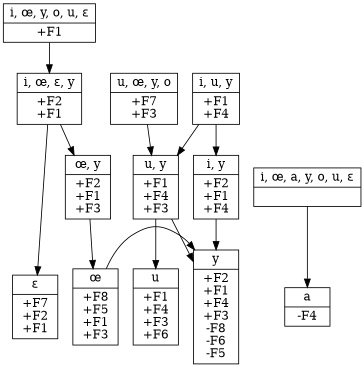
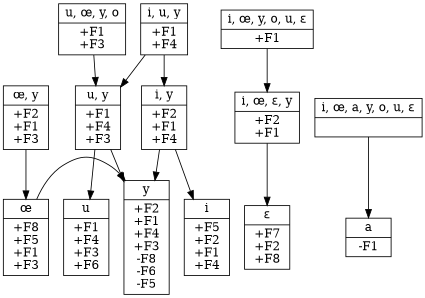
node "u, œ, y, o": text "+F7" -> "+F1"
edge "i, œ, ɛ, y" -> "œ, y": removed
node "i": added
node "a": text "-F4" -> "-F1"
node "ɛ": text "+F1" -> "+F8"
